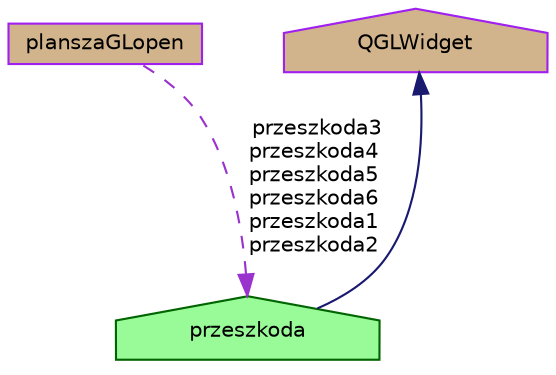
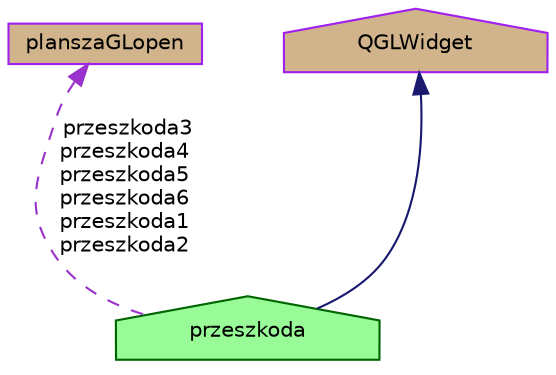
edge "planszaGLopen" -> "przeszkoda": reversed
